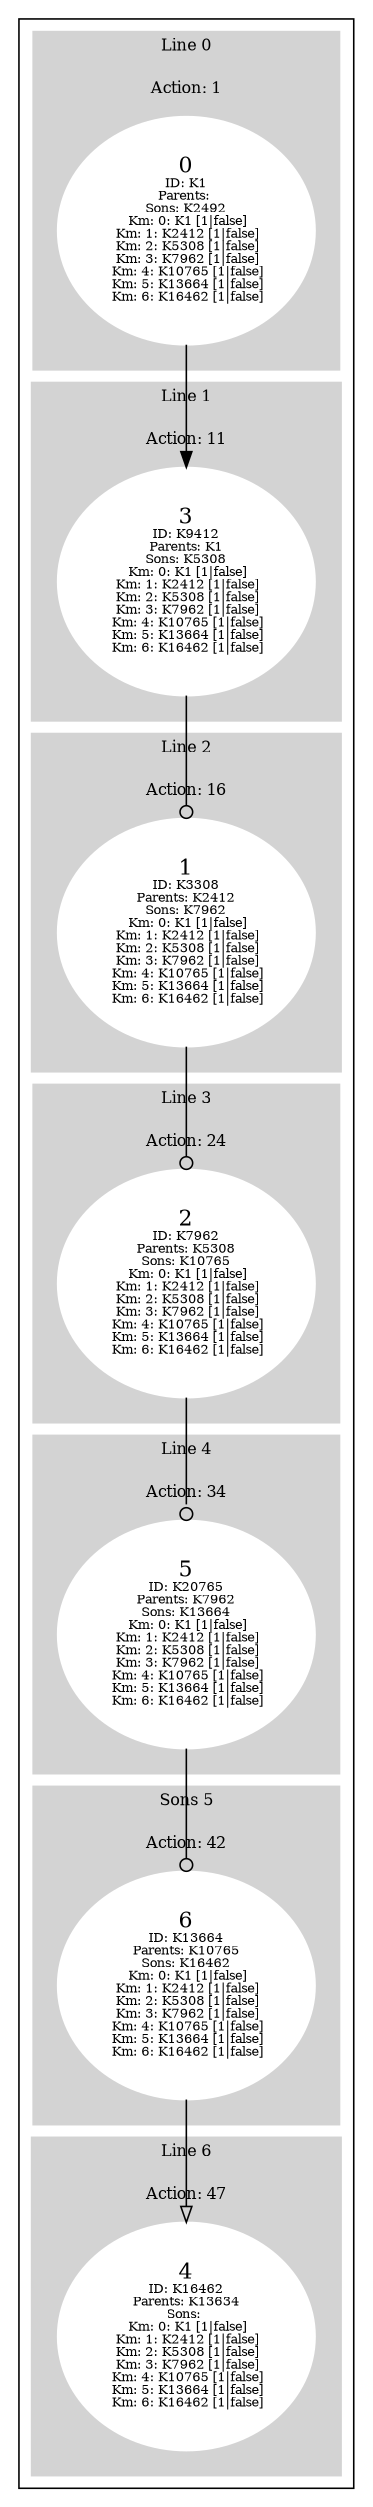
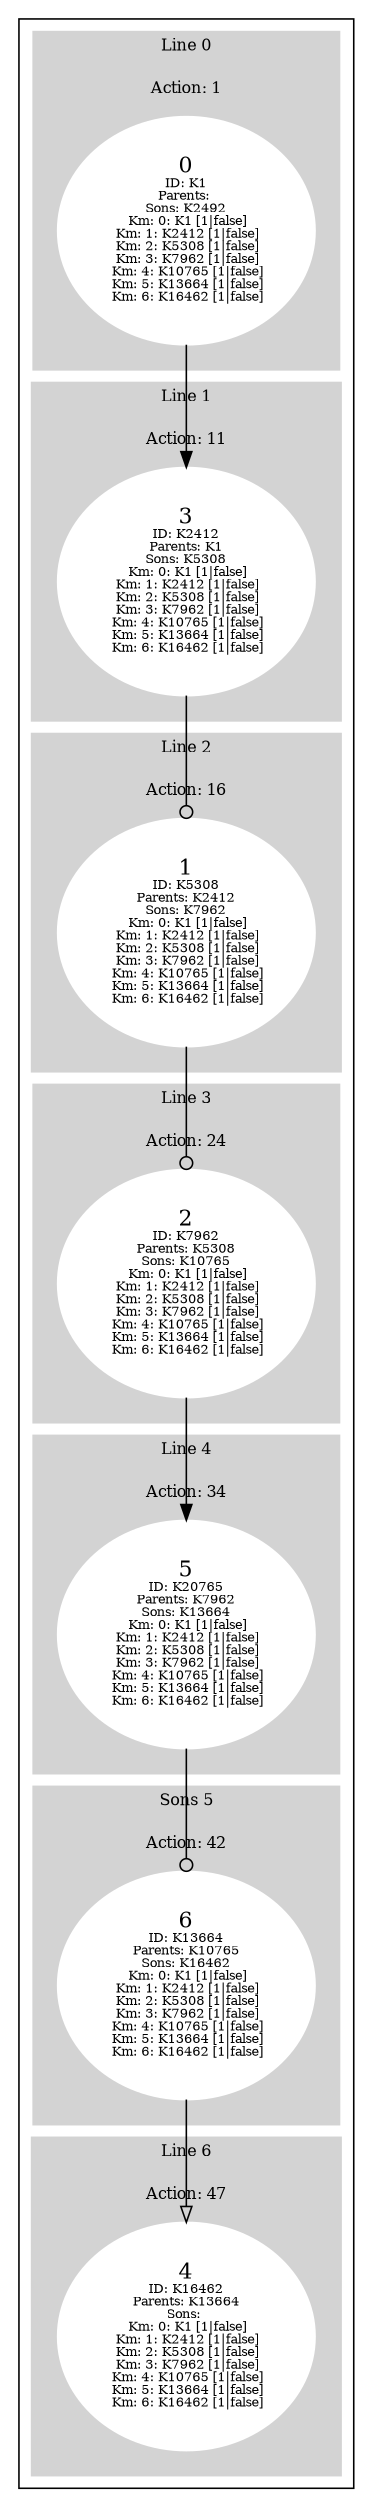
node "3": text "ID: K9412" -> "ID: K2412"
node "1": text "ID: K3308" -> "ID: K5308"
edge "2" -> "5": arrowhead odot -> normal
node "4": text "Parents: K13634" -> "Parents: K13664"
